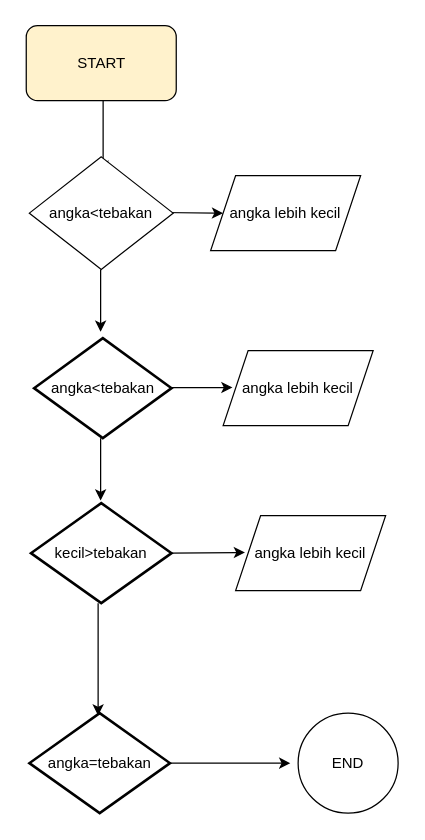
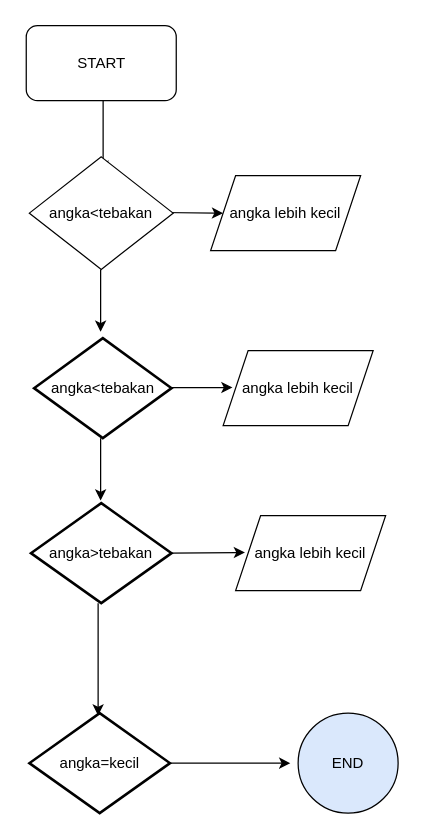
node "START": fillcolor #fff2cc -> #ffffff
node "kecil>tebakan": label "kecil>tebakan" -> "angka>tebakan"
node "angka=tebakan": label "angka=tebakan" -> "angka=kecil"
node "END": fillcolor #ffffff -> #dae8fc
